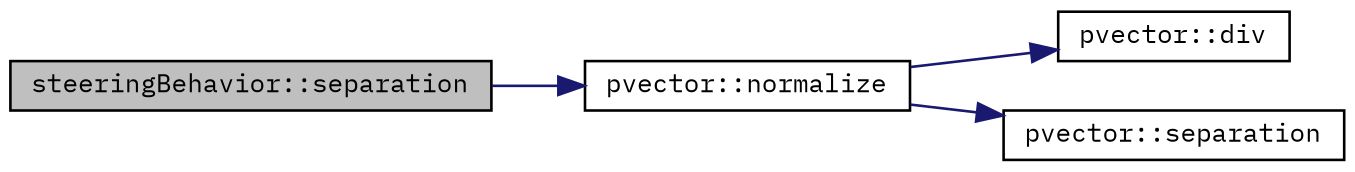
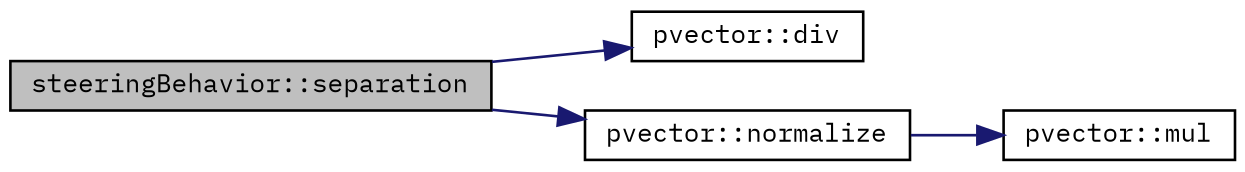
edge "pvector::normalize" -> "pvector::div": now "steeringBehavior::separation" -> "pvector::div"
node "pvector::separation": label "pvector::separation" -> "pvector::mul"
